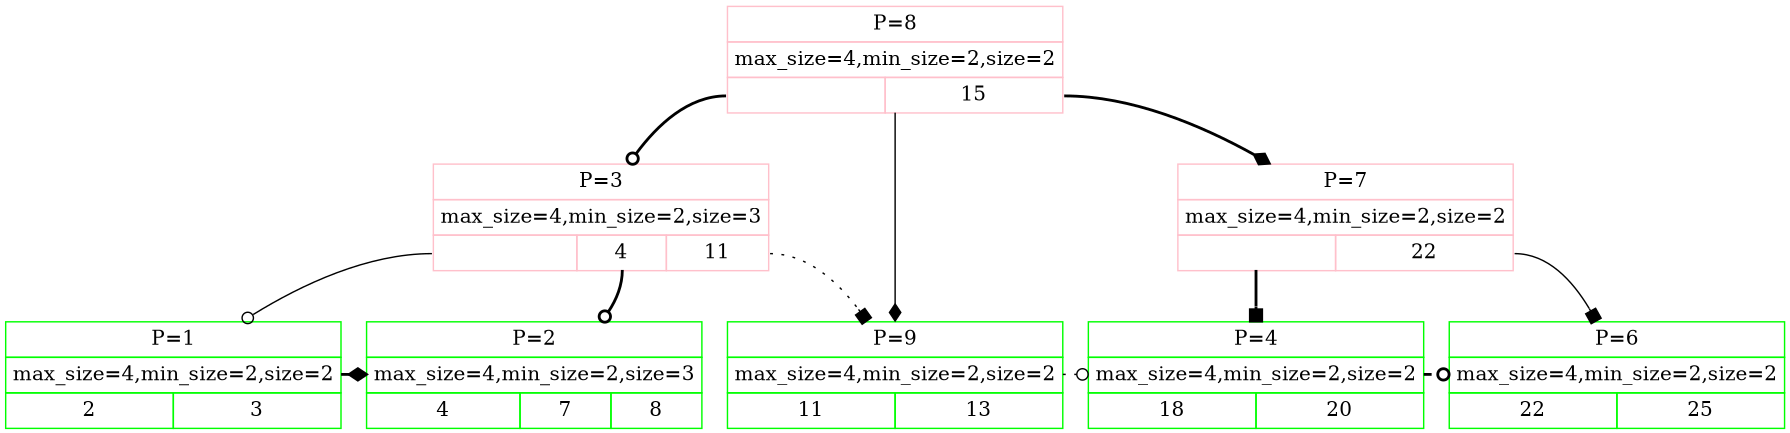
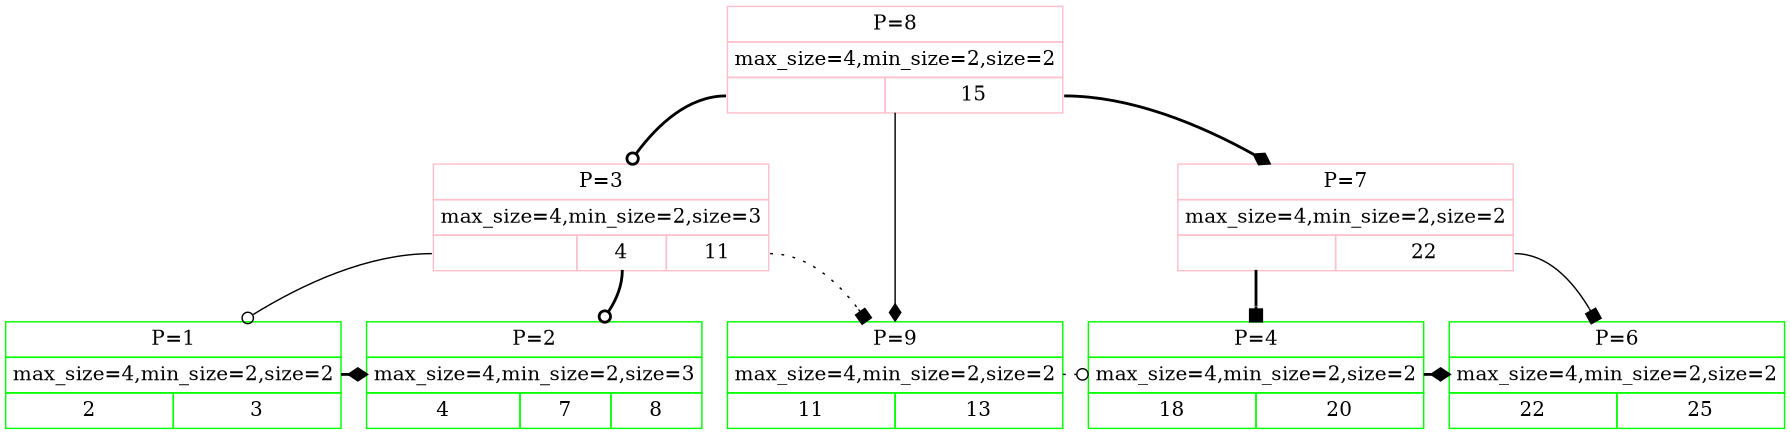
edge "P=4" -> "P=6": arrowhead odot -> diamond
